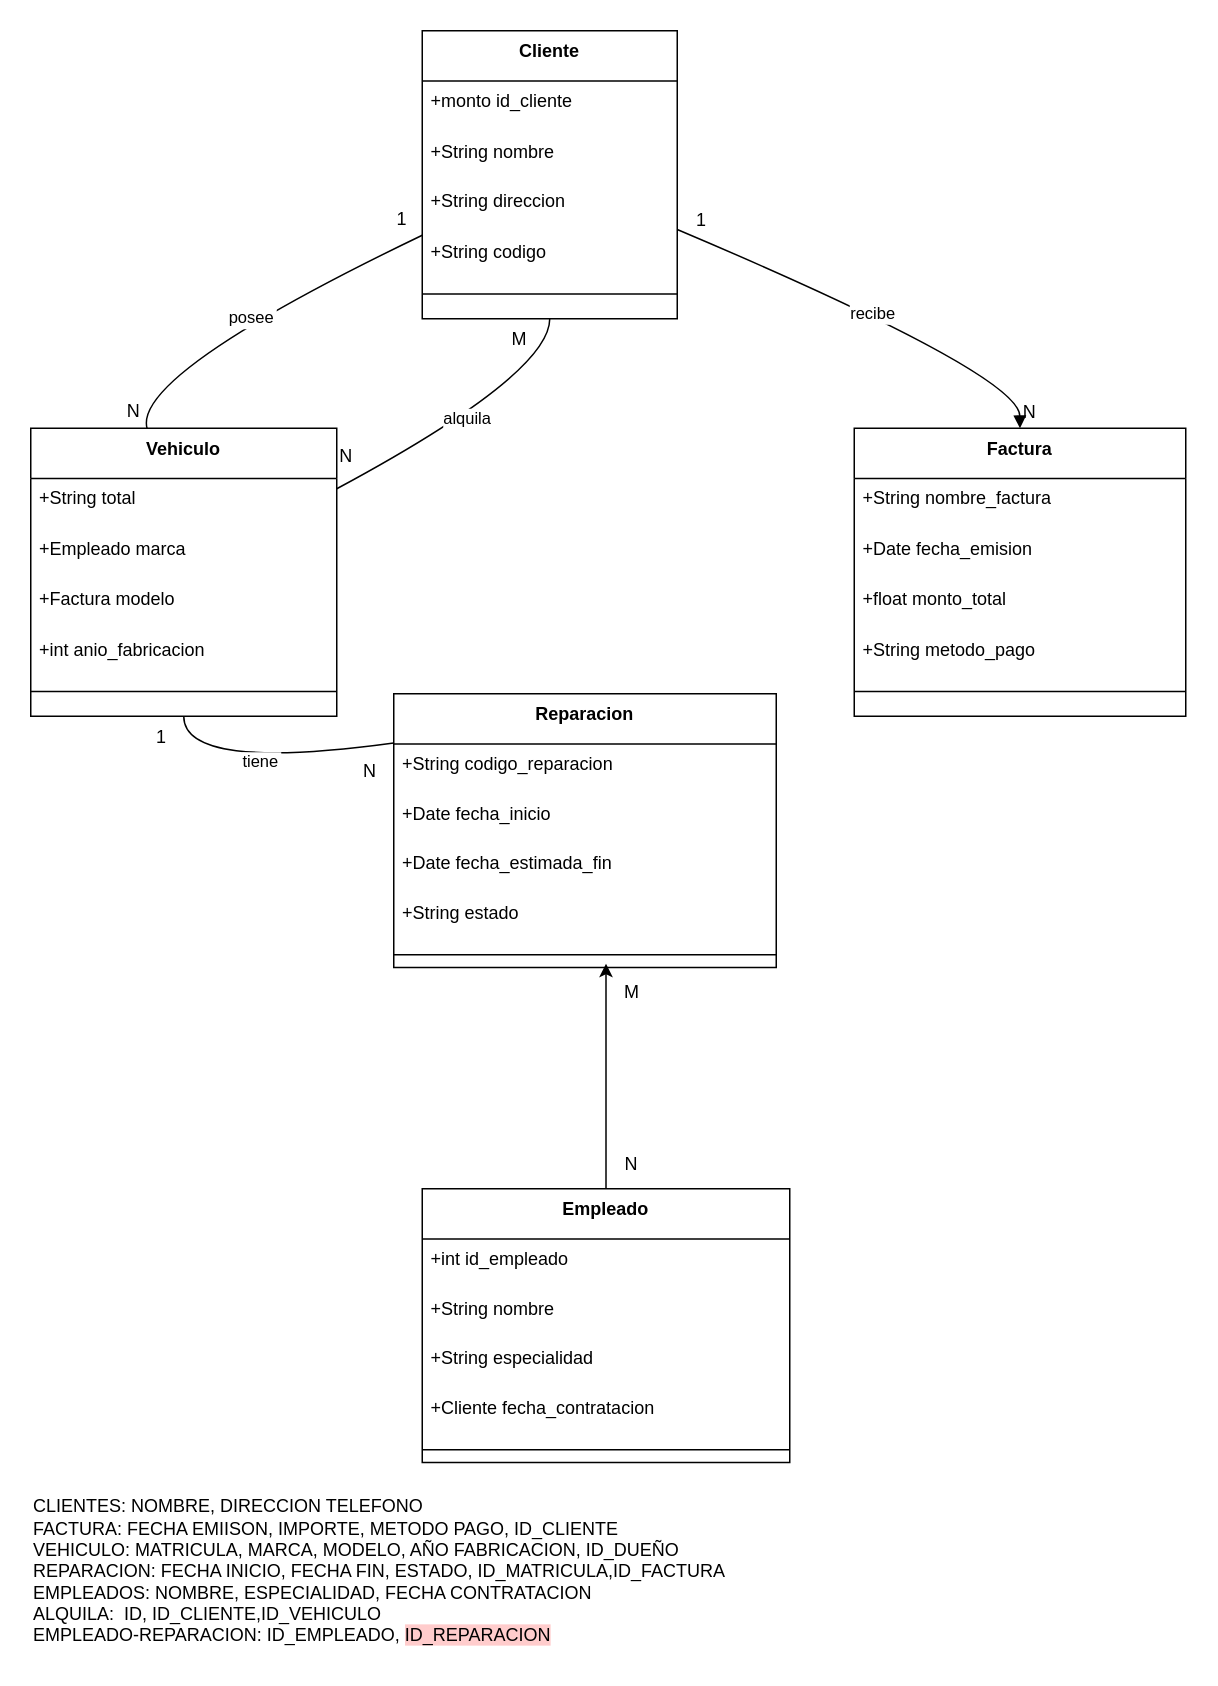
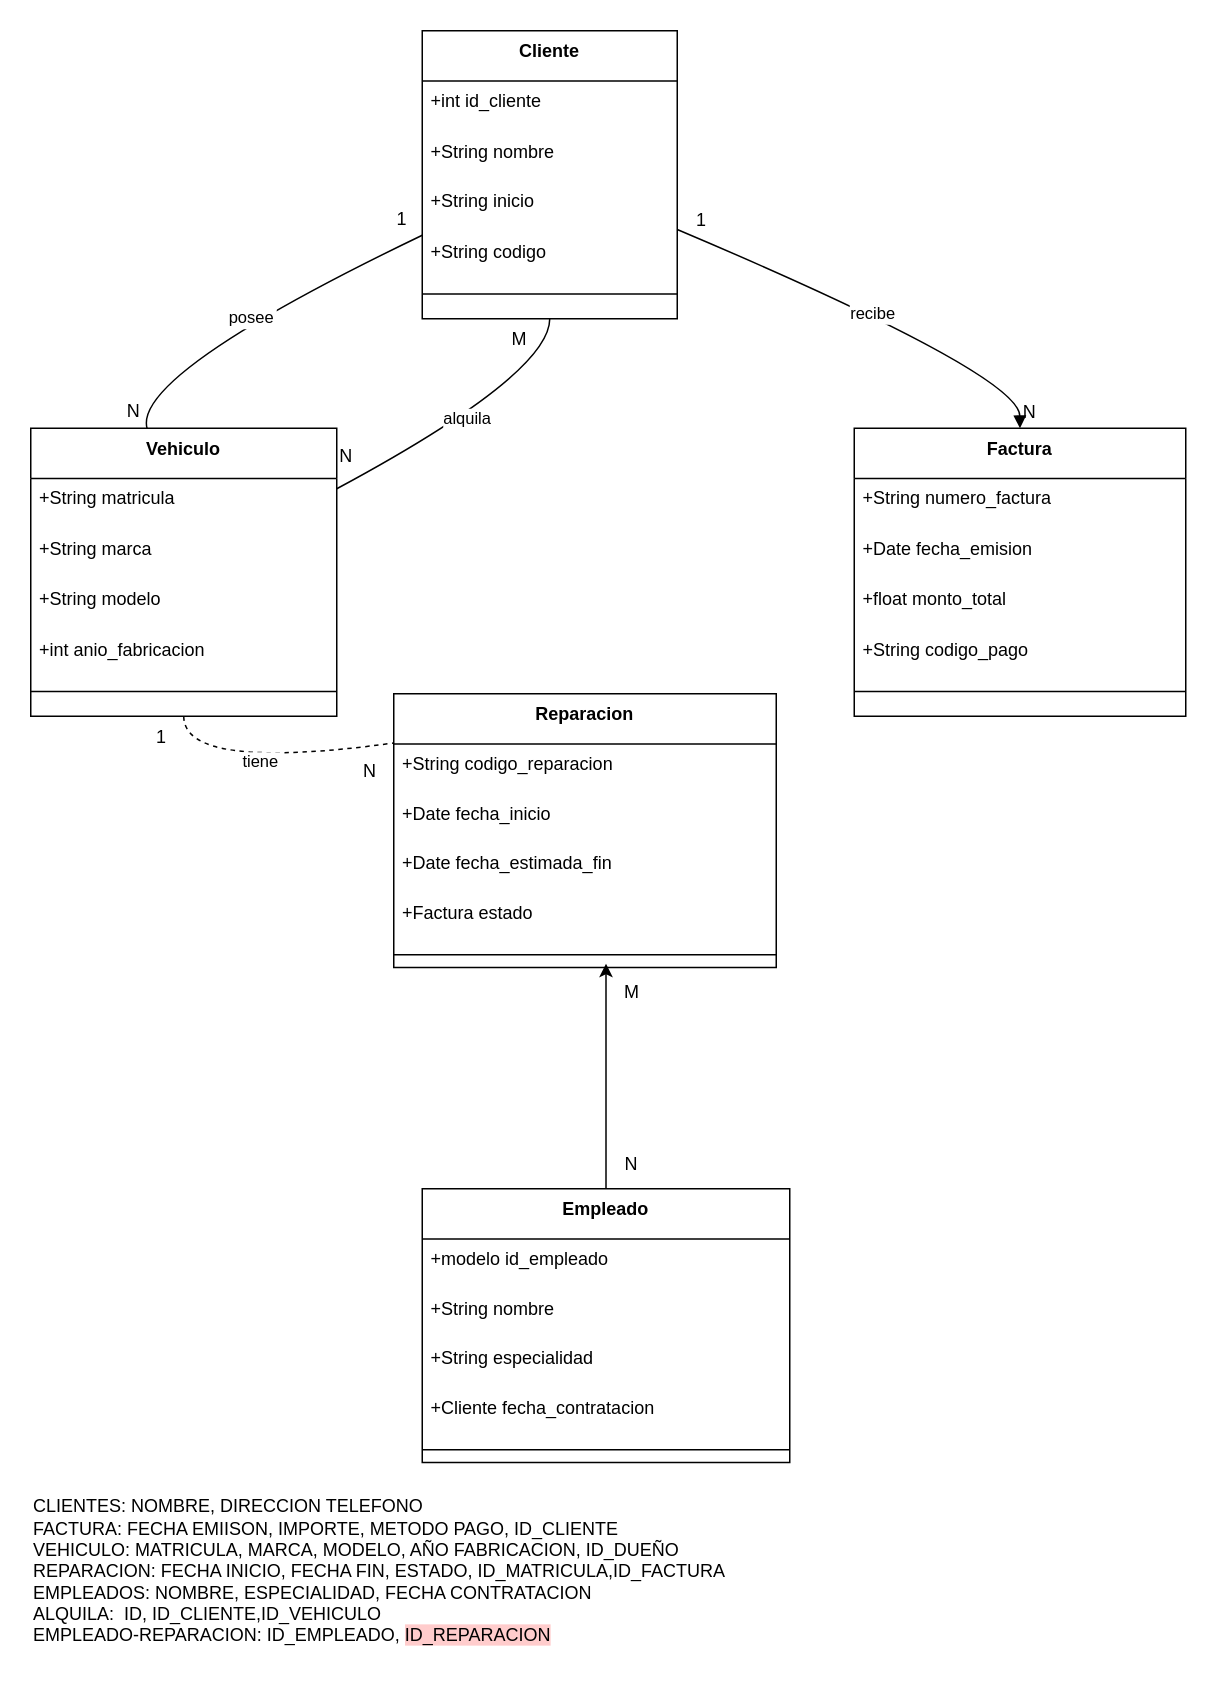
node "+monto id_cliente": label "+monto id_cliente" -> "+int id_cliente"
node "+String direccion": label "+String direccion" -> "+String inicio"
node "+String total": label "+String total" -> "+String matricula"
node "+String nombre_factura": label "+String nombre_factura" -> "+String numero_factura"
node "+Empleado marca": label "+Empleado marca" -> "+String marca"
node "+Factura modelo": label "+Factura modelo" -> "+String modelo"
node "+String metodo_pago": label "+String metodo_pago" -> "+String codigo_pago"
edge "Vehiculo" -- "Reparacion": style solid -> dashed
node "+String estado": label "+String estado" -> "+Factura estado"
node "+int id_empleado": label "+int id_empleado" -> "+modelo id_empleado"
